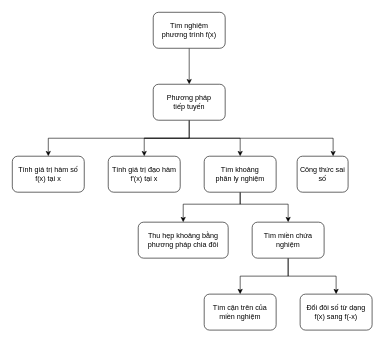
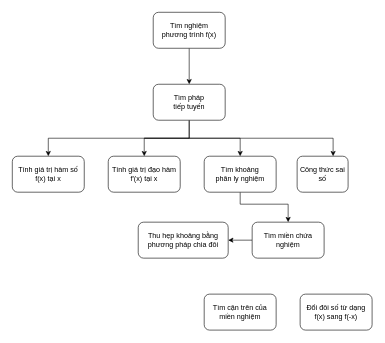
node "Phương pháp tiếp tuyến": label "Phương pháp tiếp tuyến" -> "Tìm pháp tiếp tuyến"
edge "Tìm khoảng phân ly nghiệm" -> "Thu hẹp khoảng bằng phương pháp chia đôi": removed
edge "Tìm miền chứa nghiệm" -> "Tìm cận trên của miền nghiệm": now "Tìm miền chứa nghiệm" -> "Thu hẹp khoảng bằng phương pháp chia đôi"
edge "Tìm miền chứa nghiệm" -> "Đổi đôi số từ dạng f(x) sang f(-x)": removed
